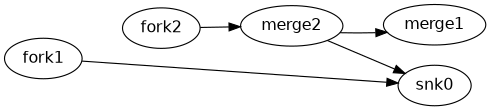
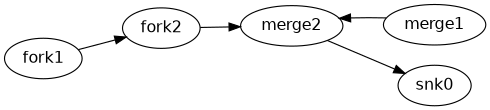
edge "merge2" -> "merge1": reversed
edge "fork1" -> "snk0": now "fork1" -> "fork2"
